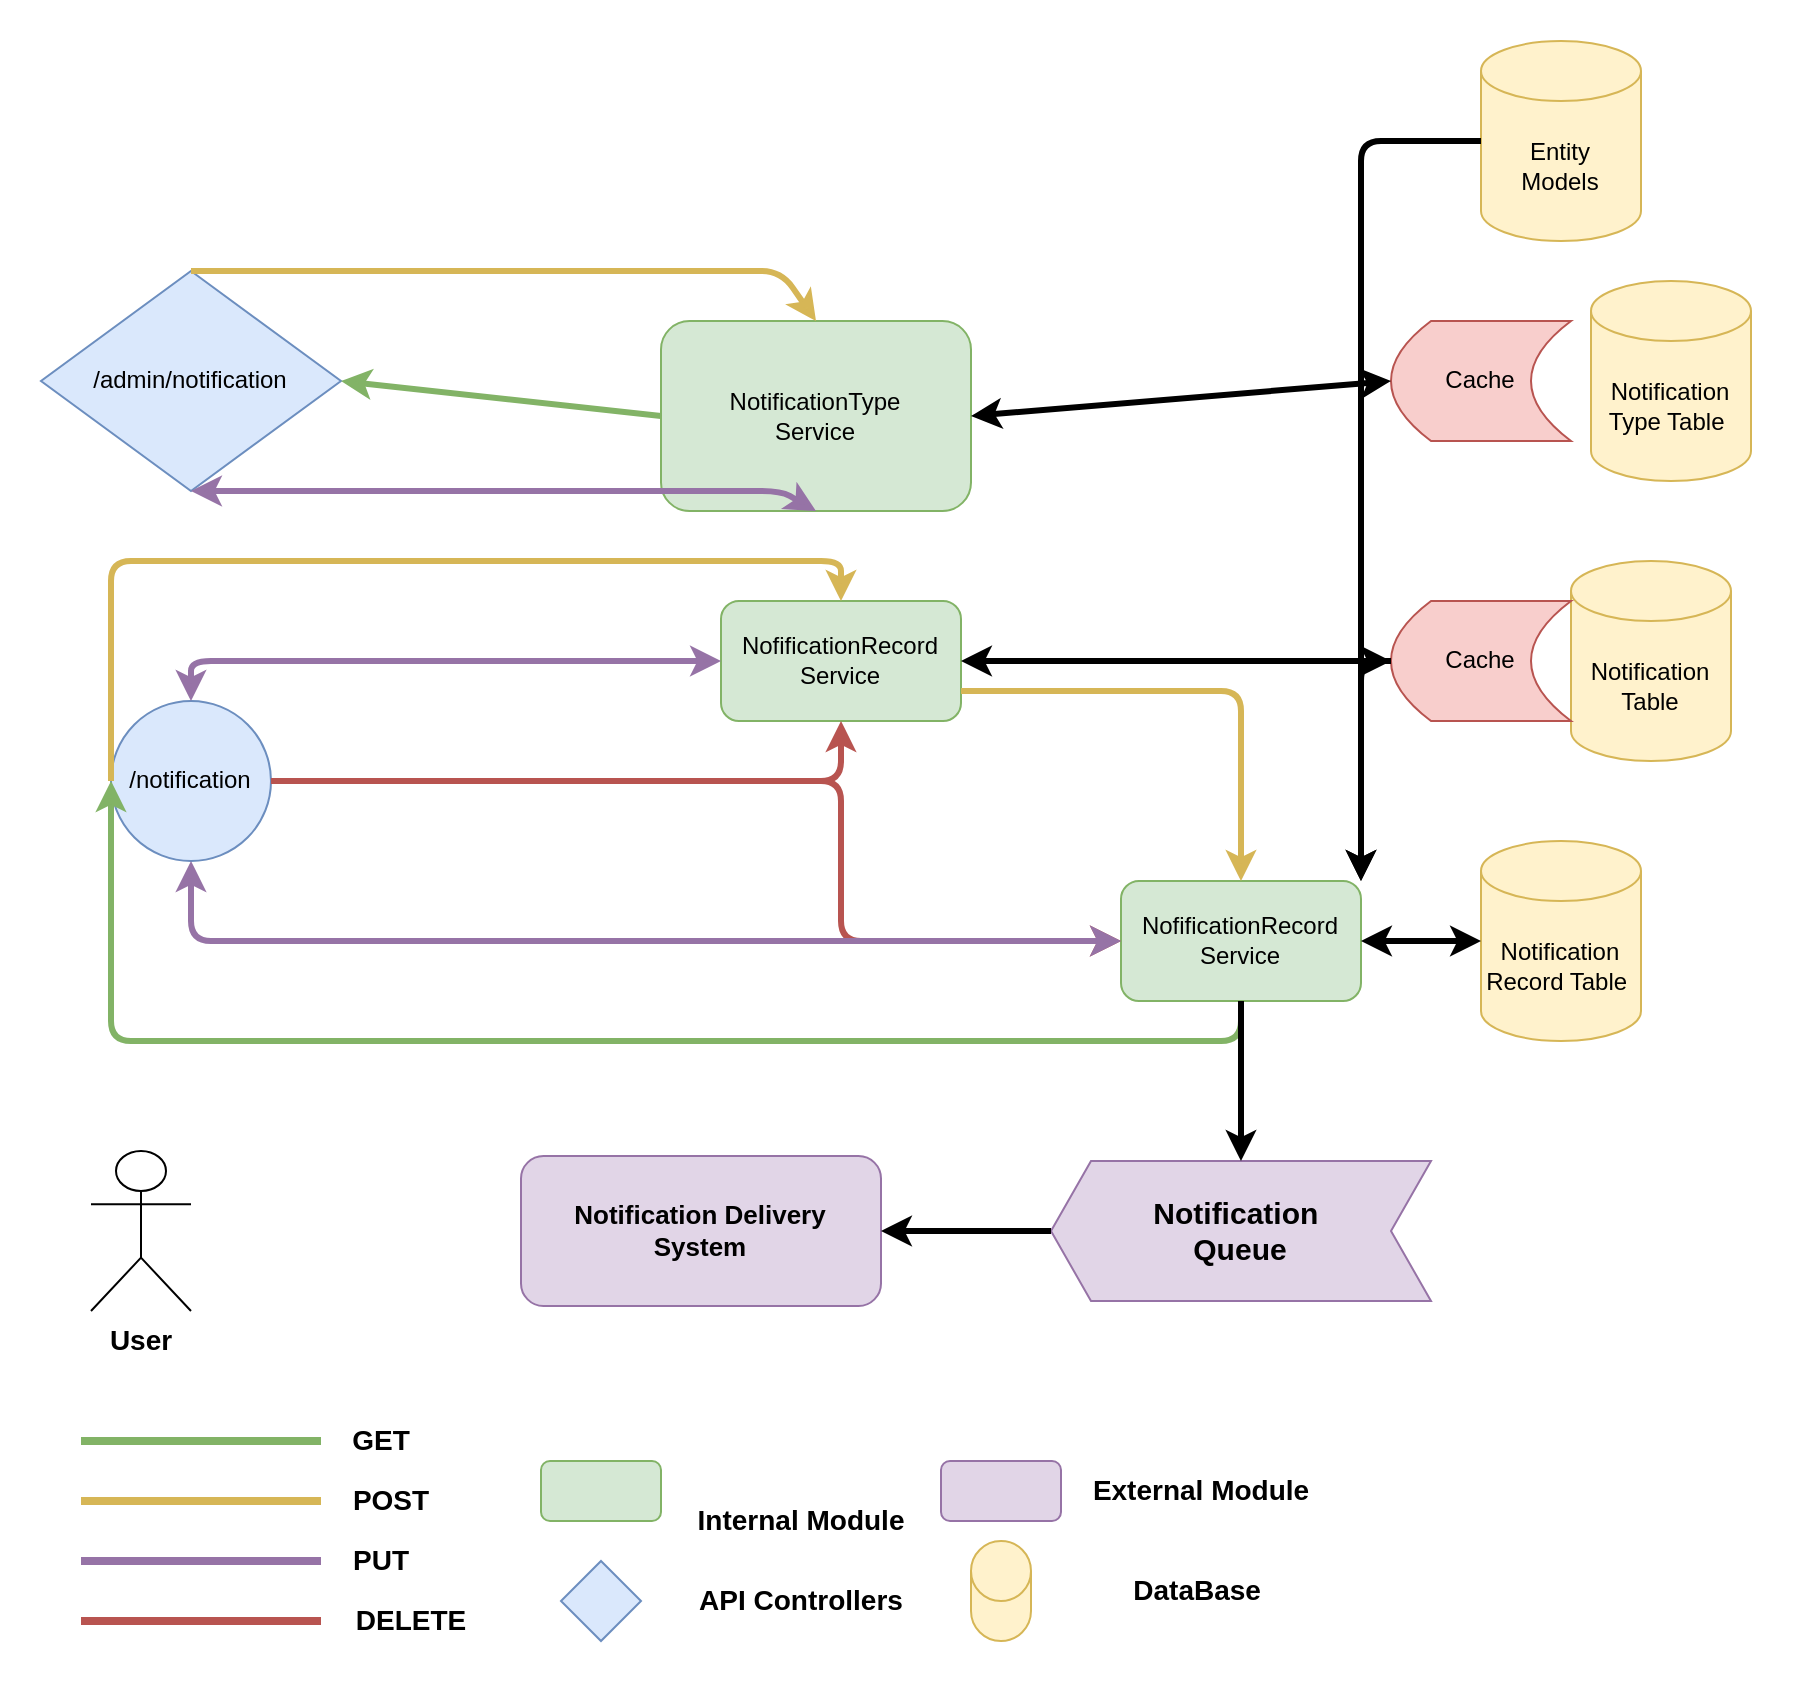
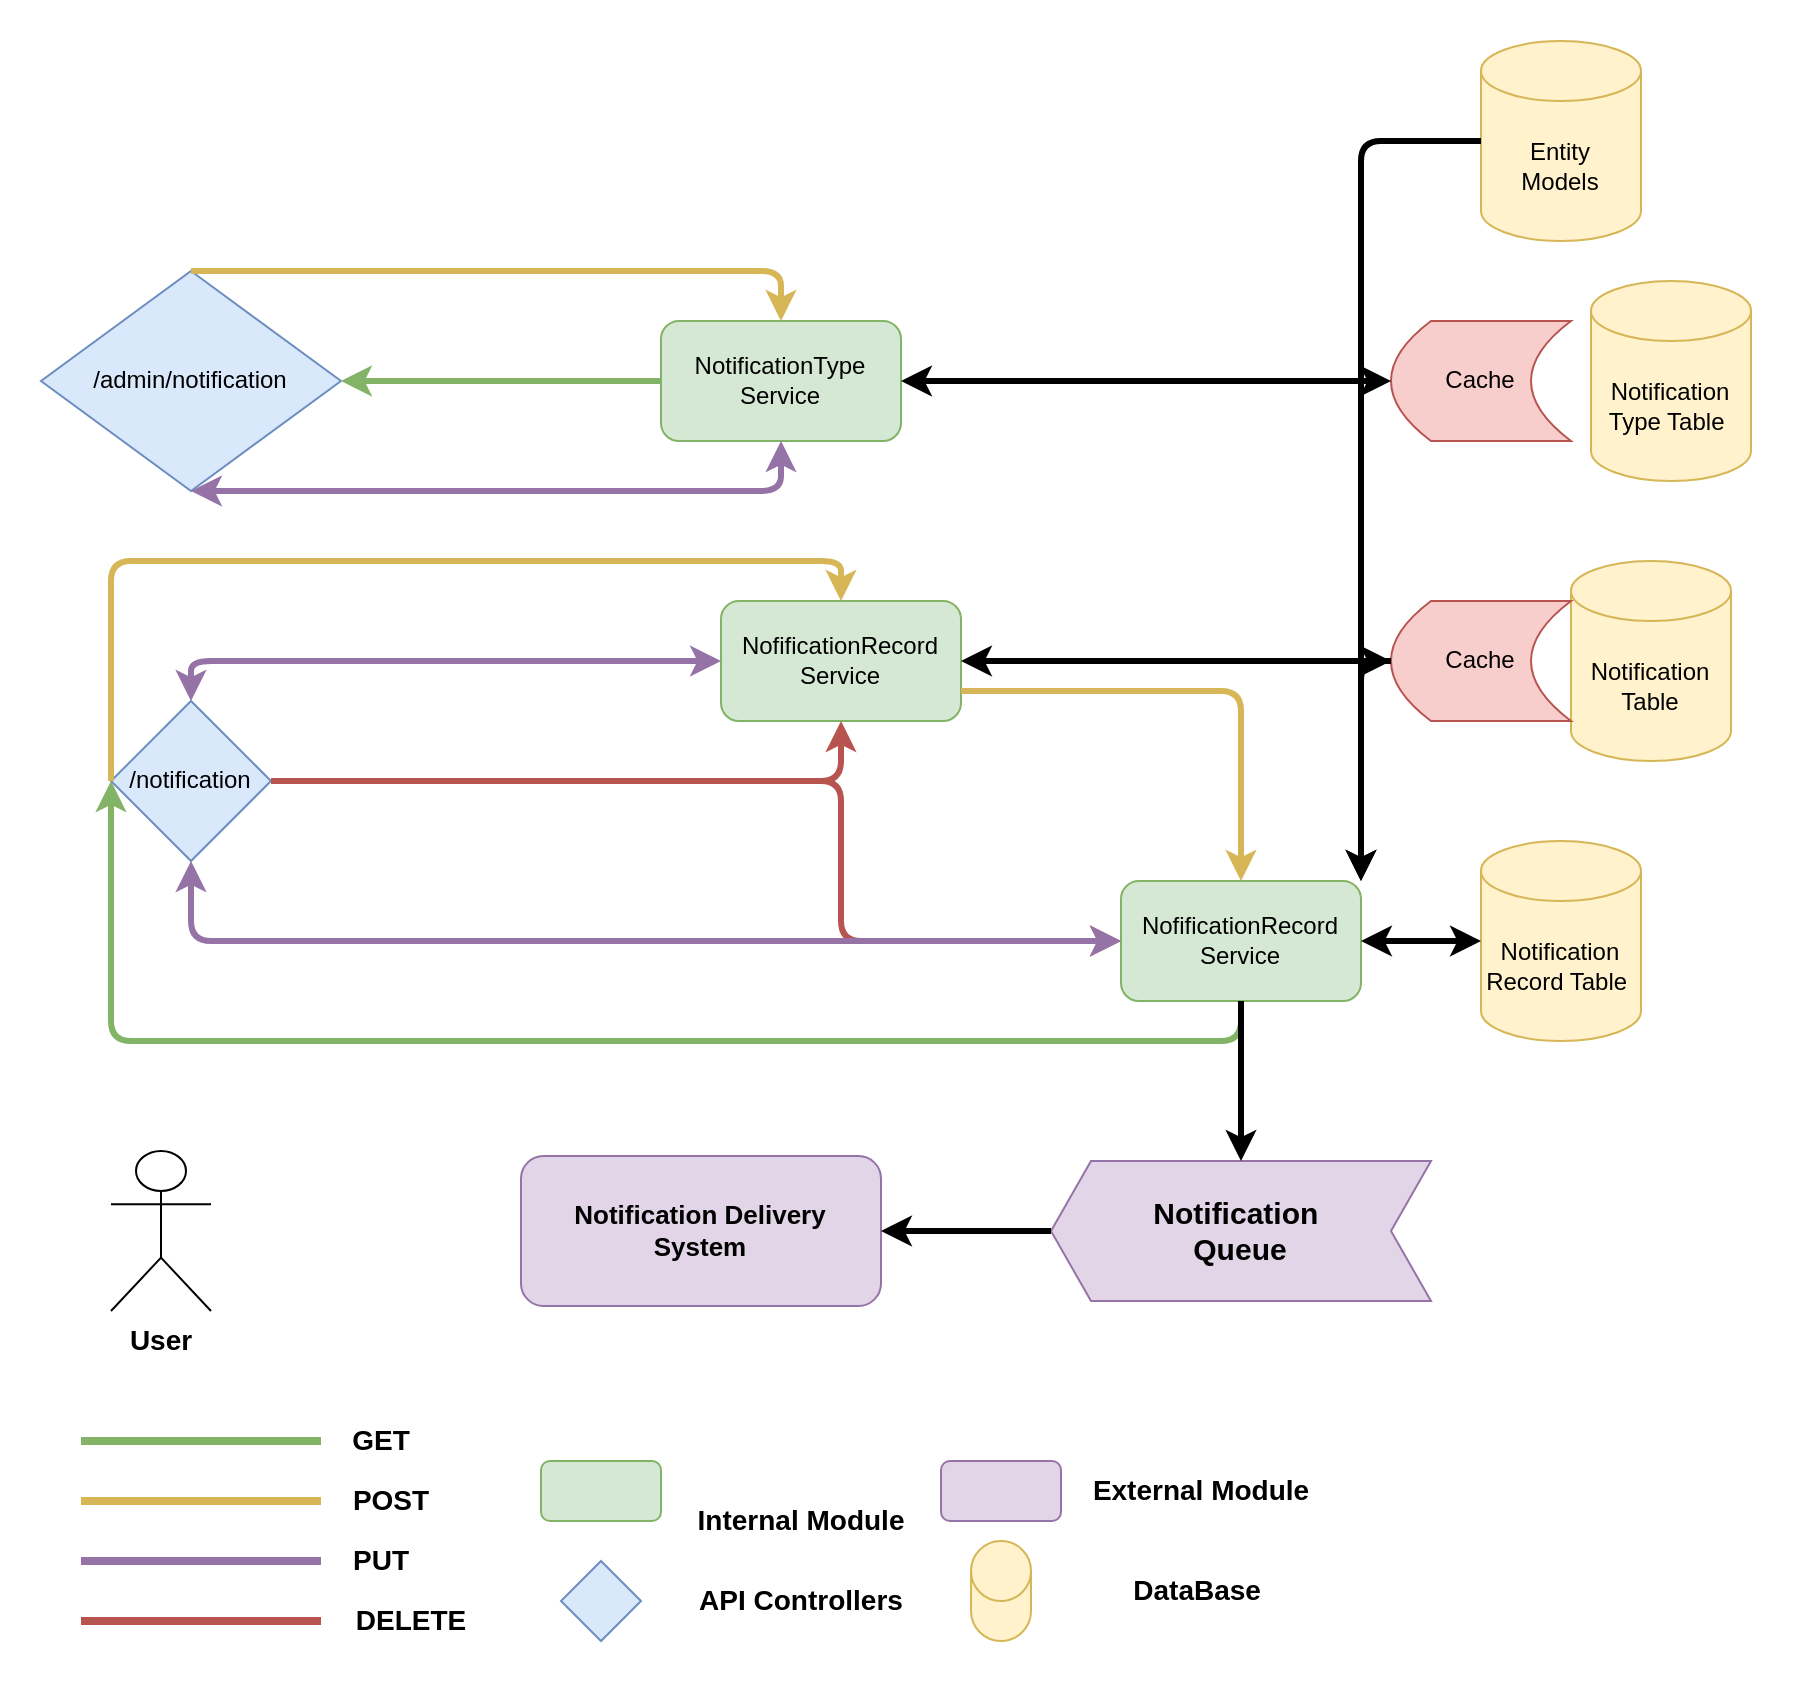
node "NotificationType Service": size 310x190 -> 240x120
node "/notification": shape ellipse -> diamond
node "User": moved (141, 1231) -> (161, 1231)
